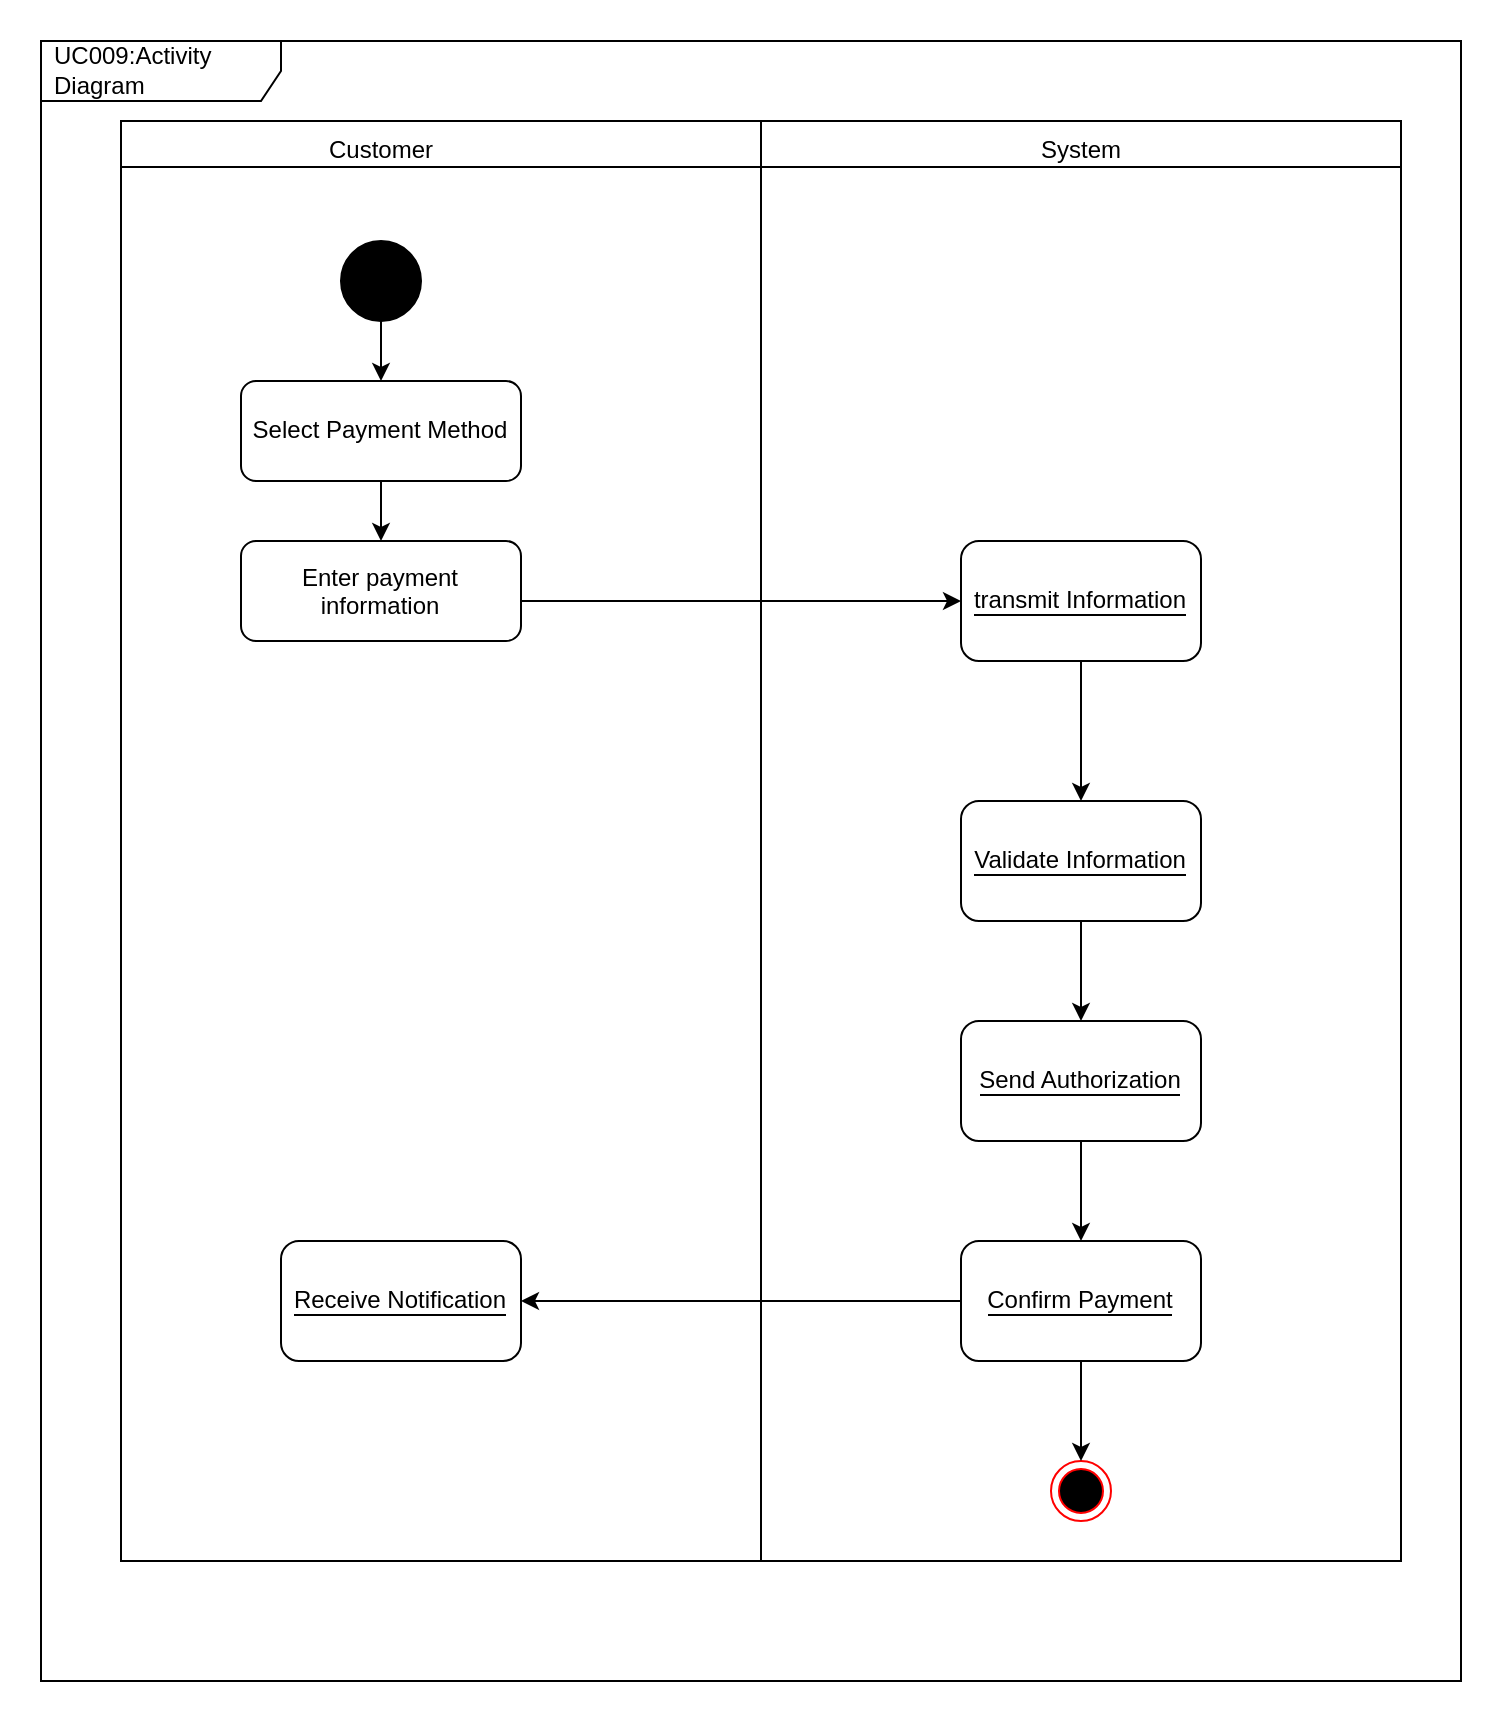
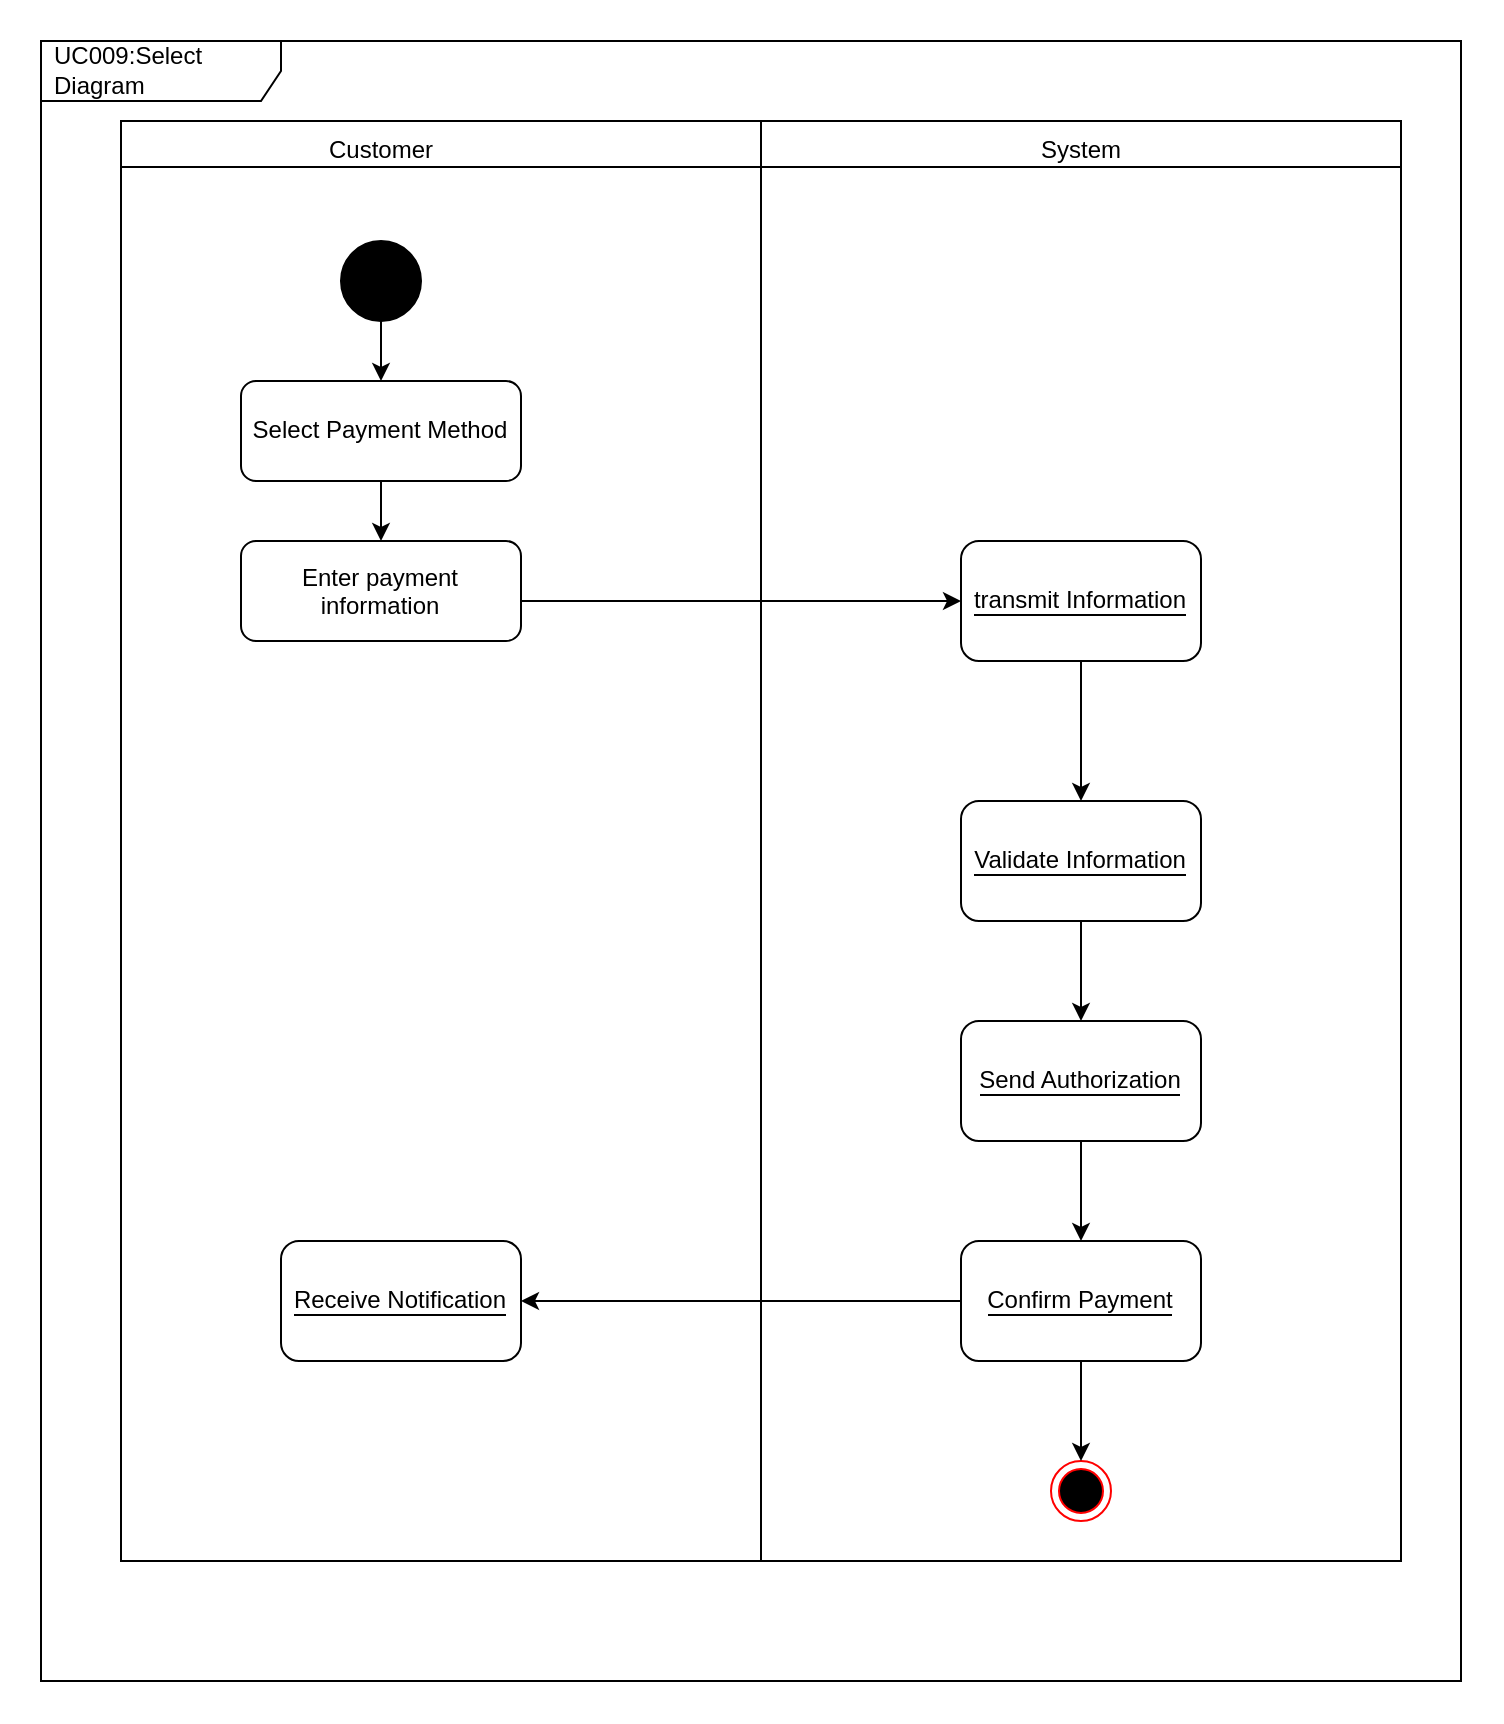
node "UC009:Activity Diagram": label "UC009:Activity Diagram" -> "UC009:Select Diagram"
